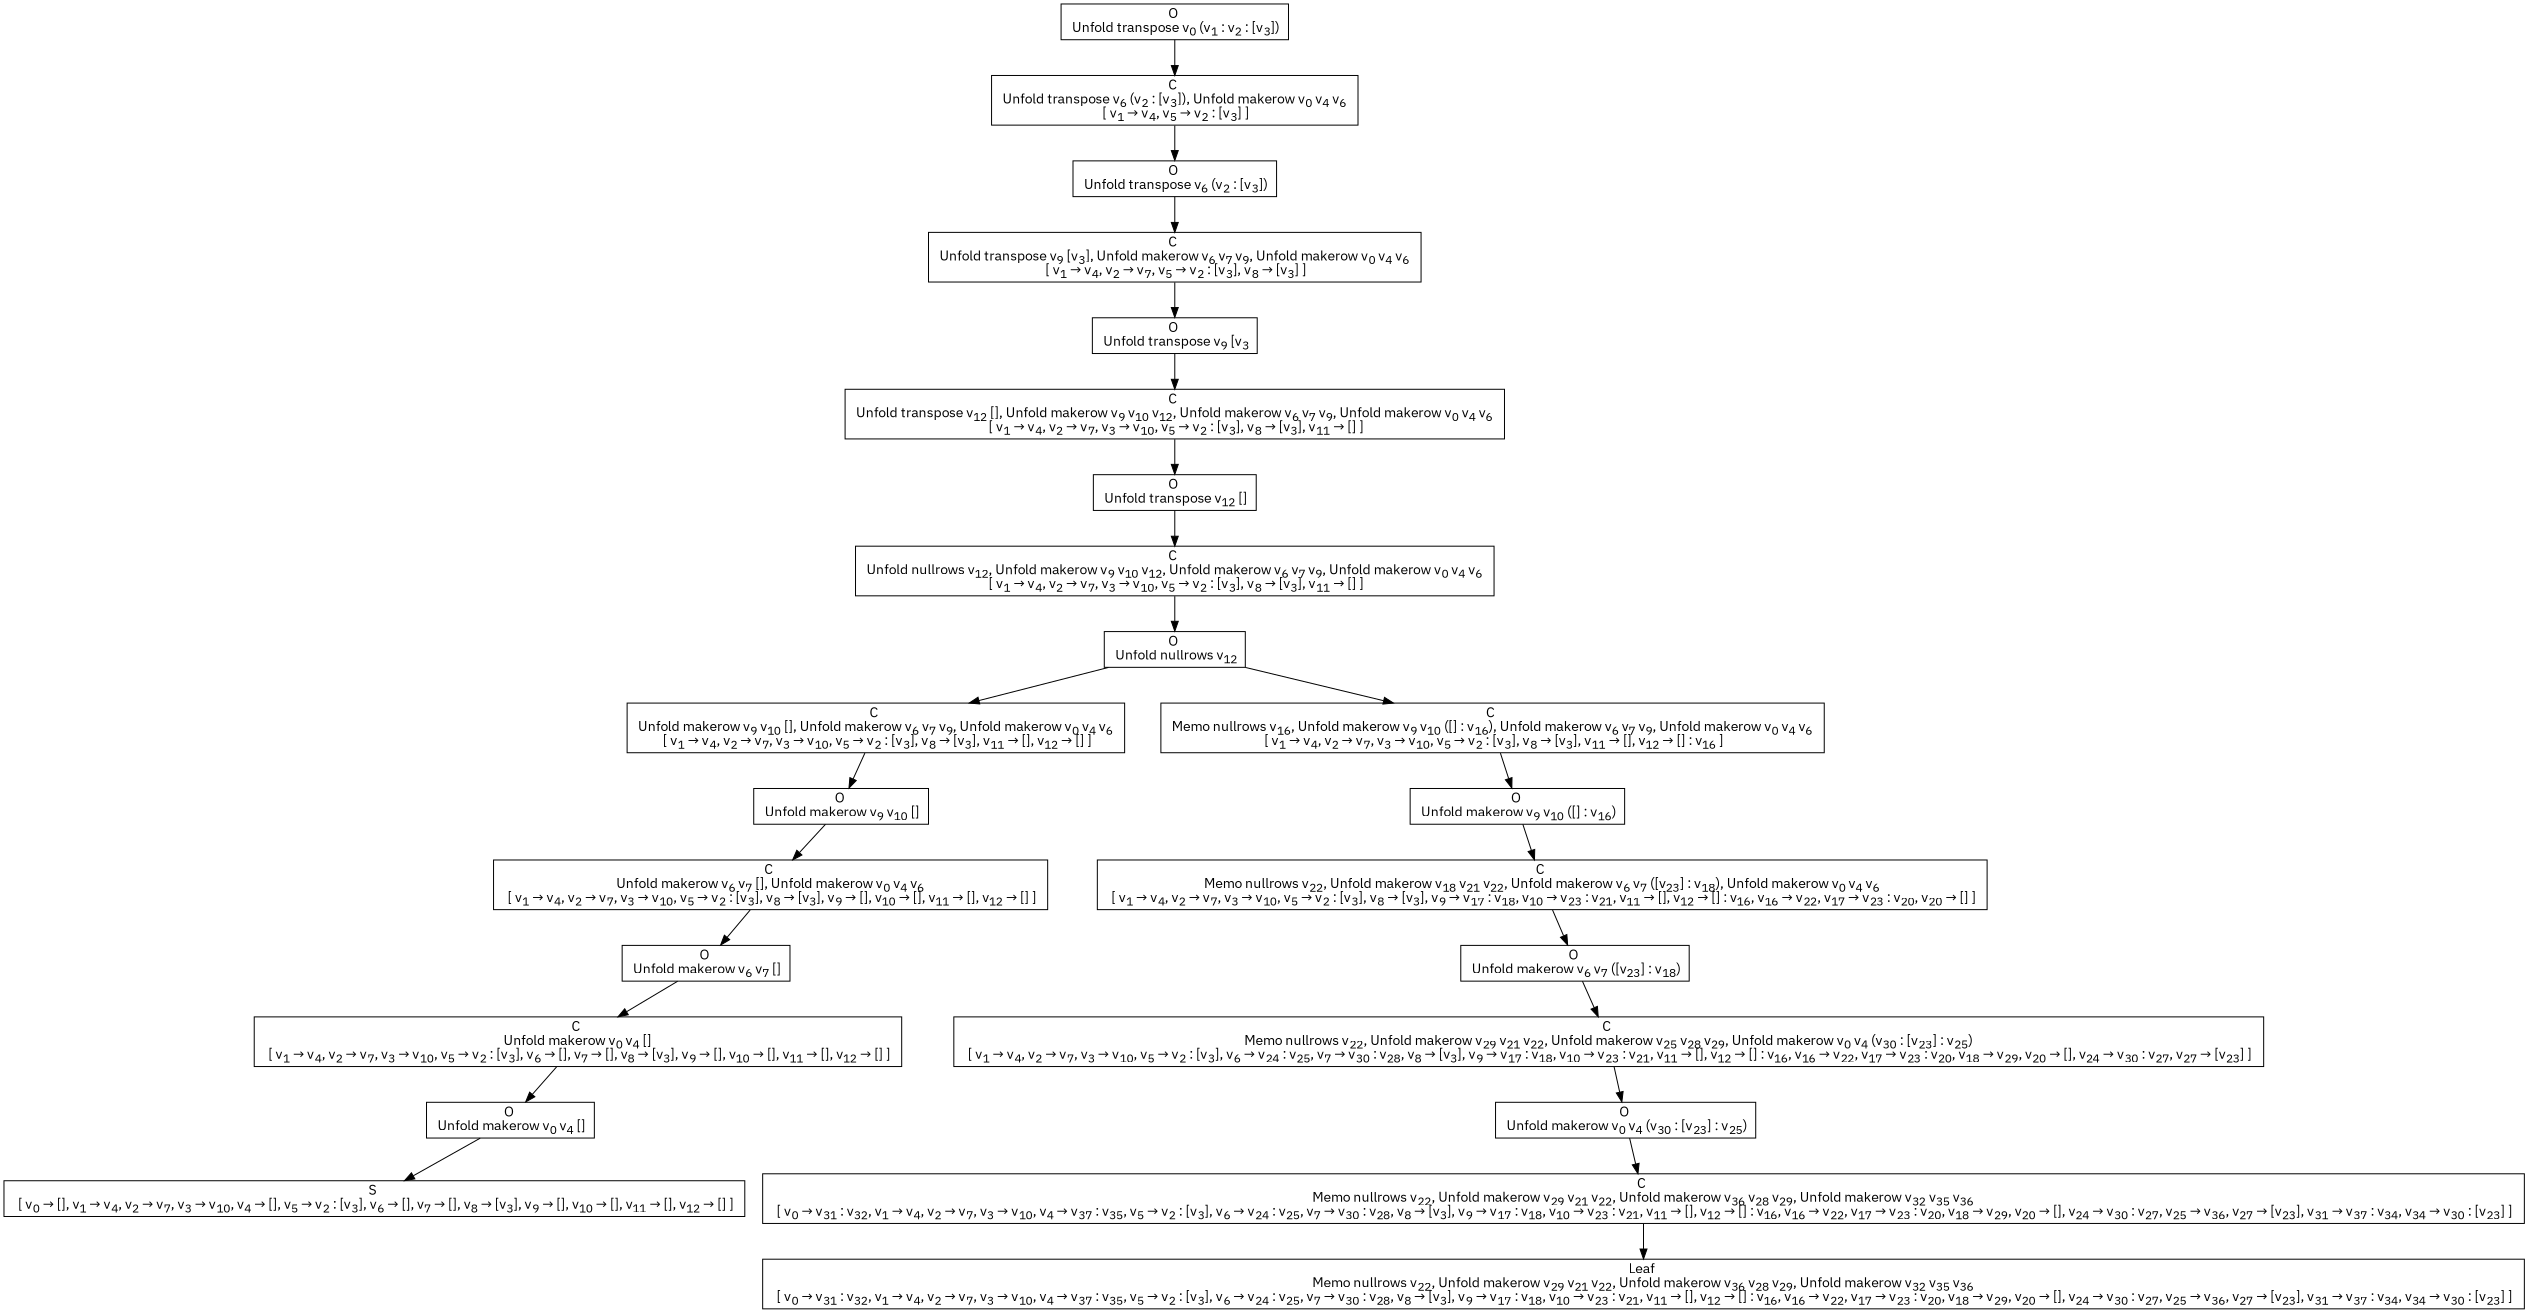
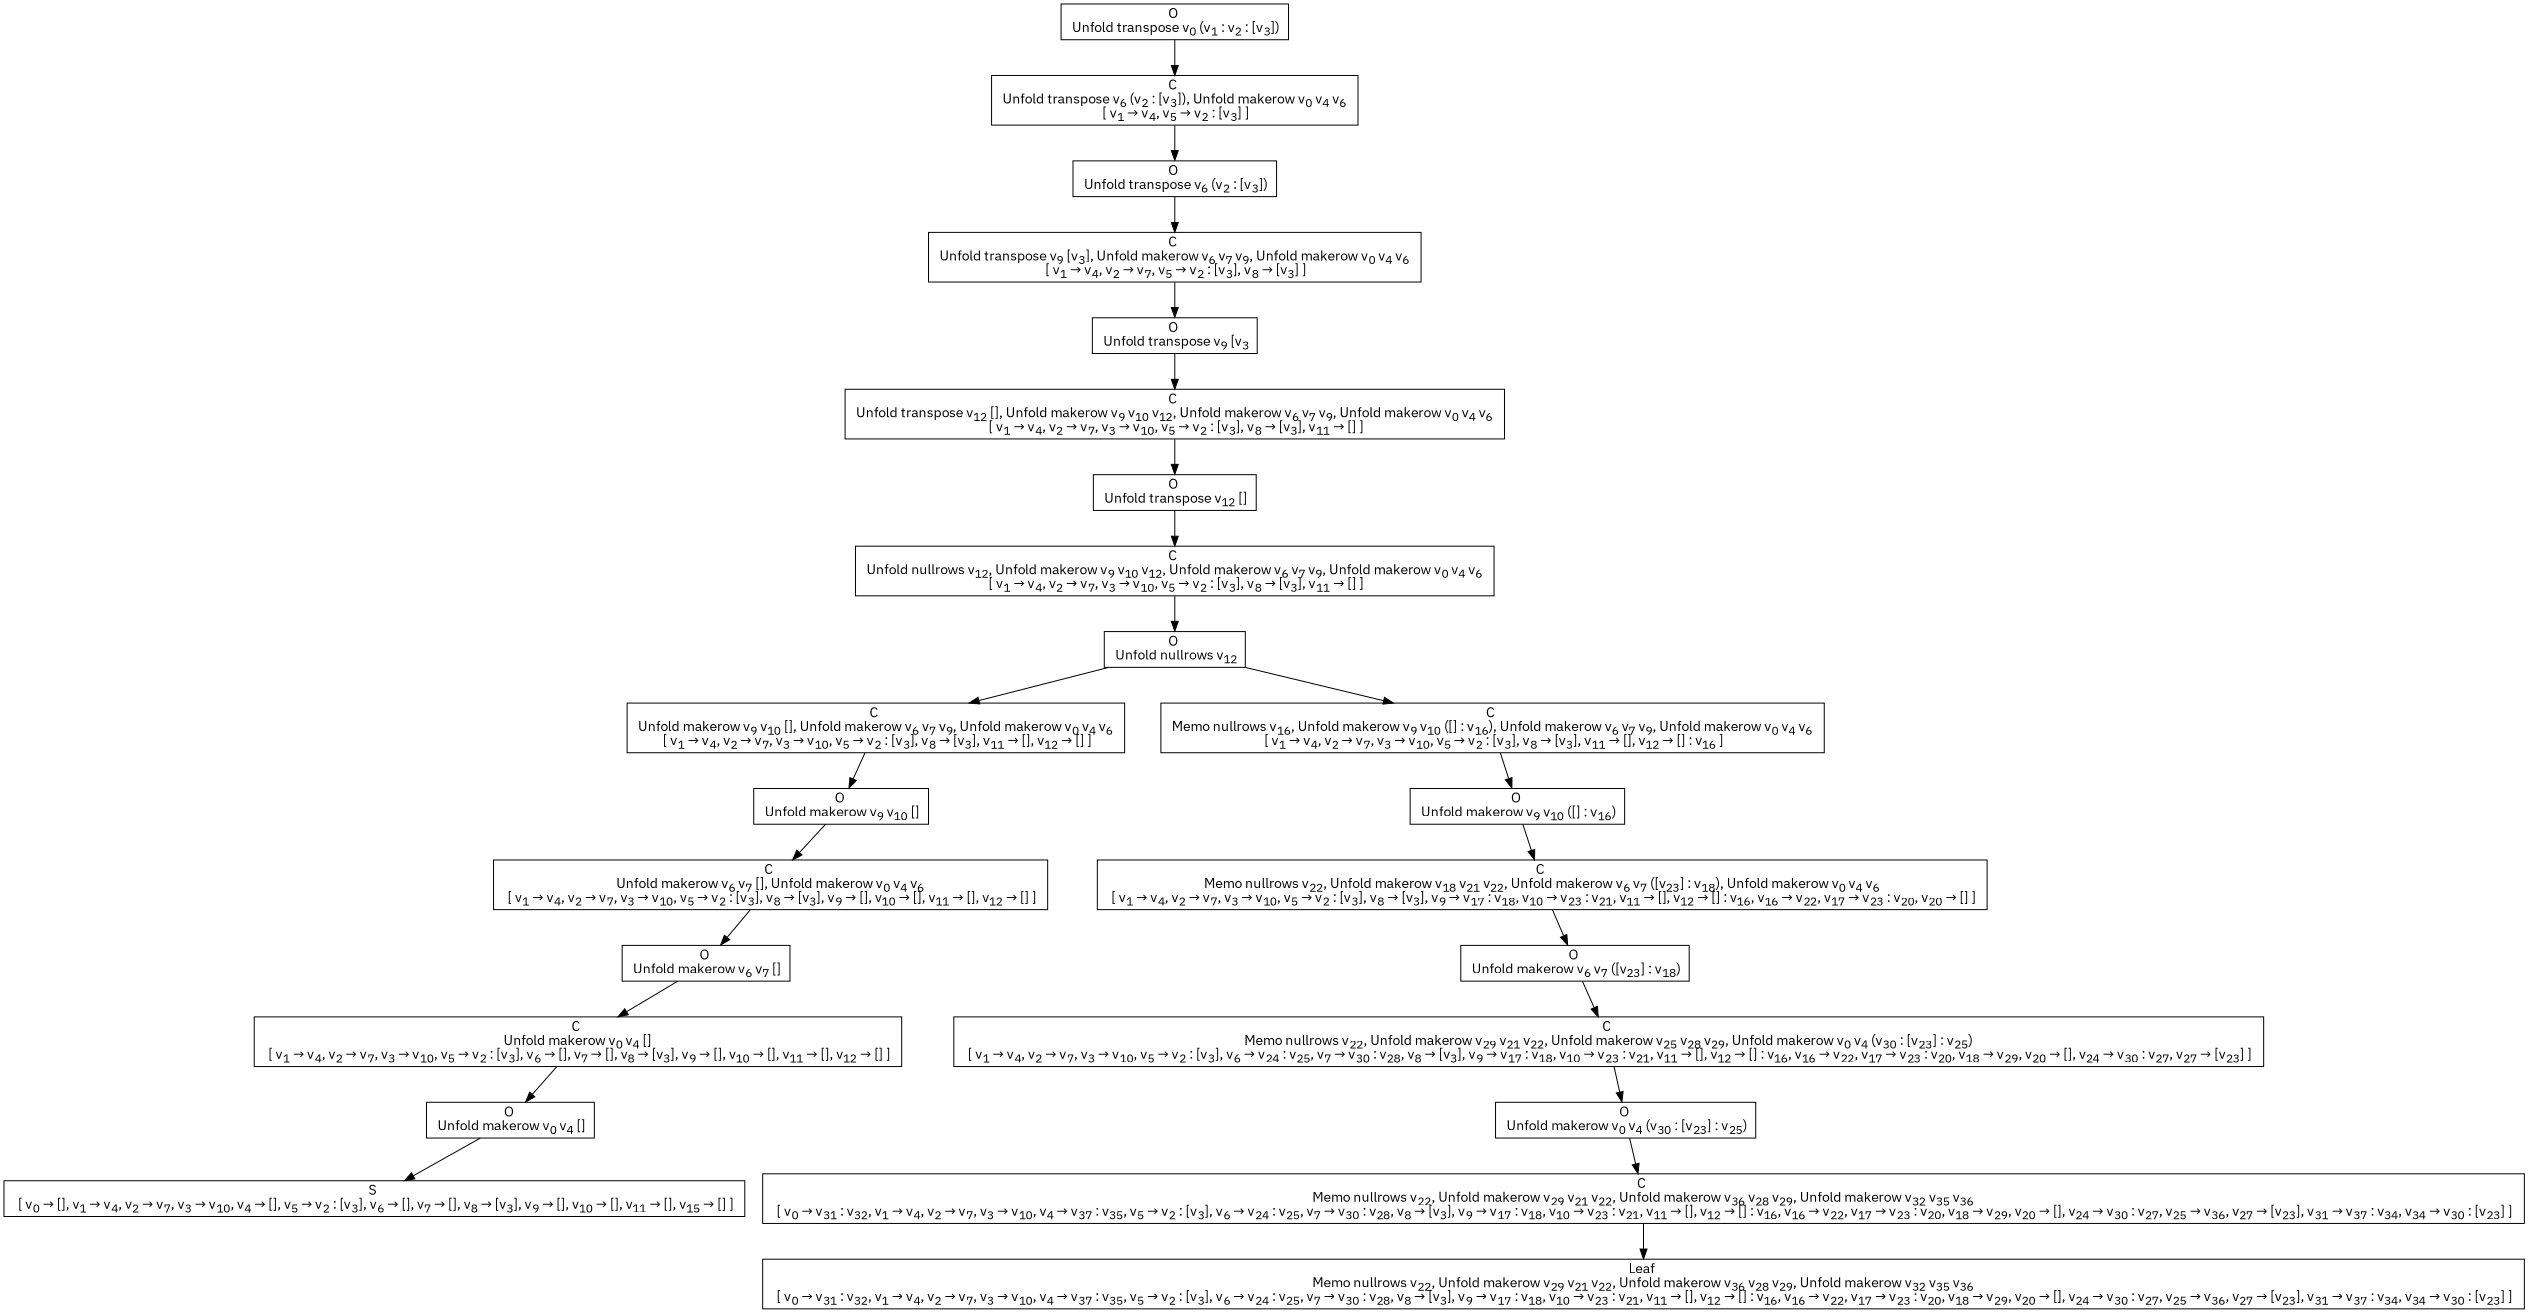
node "S": text "12" -> "15"
